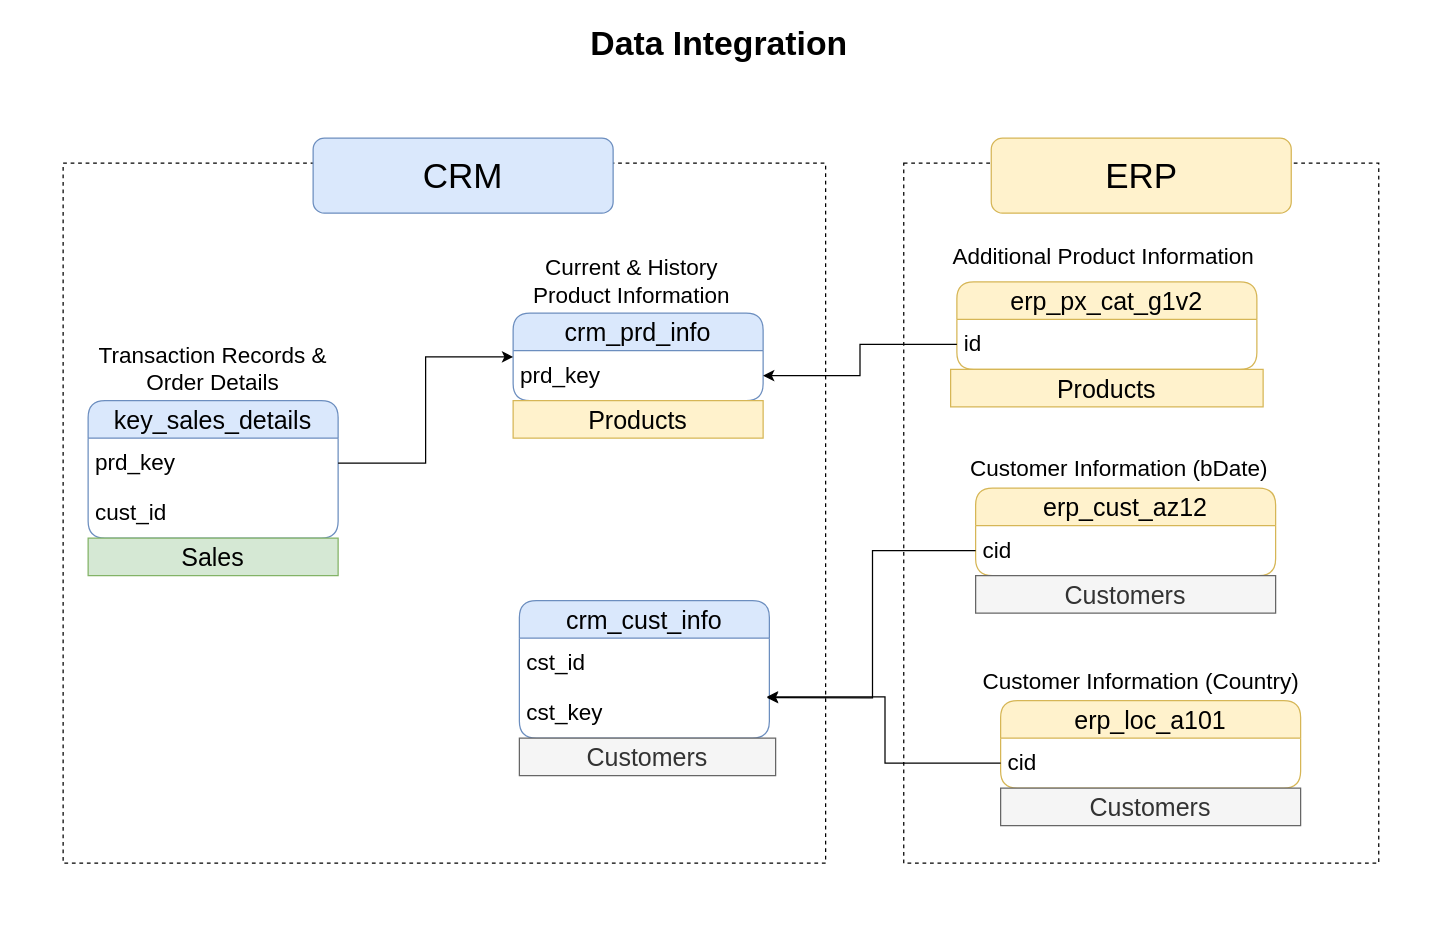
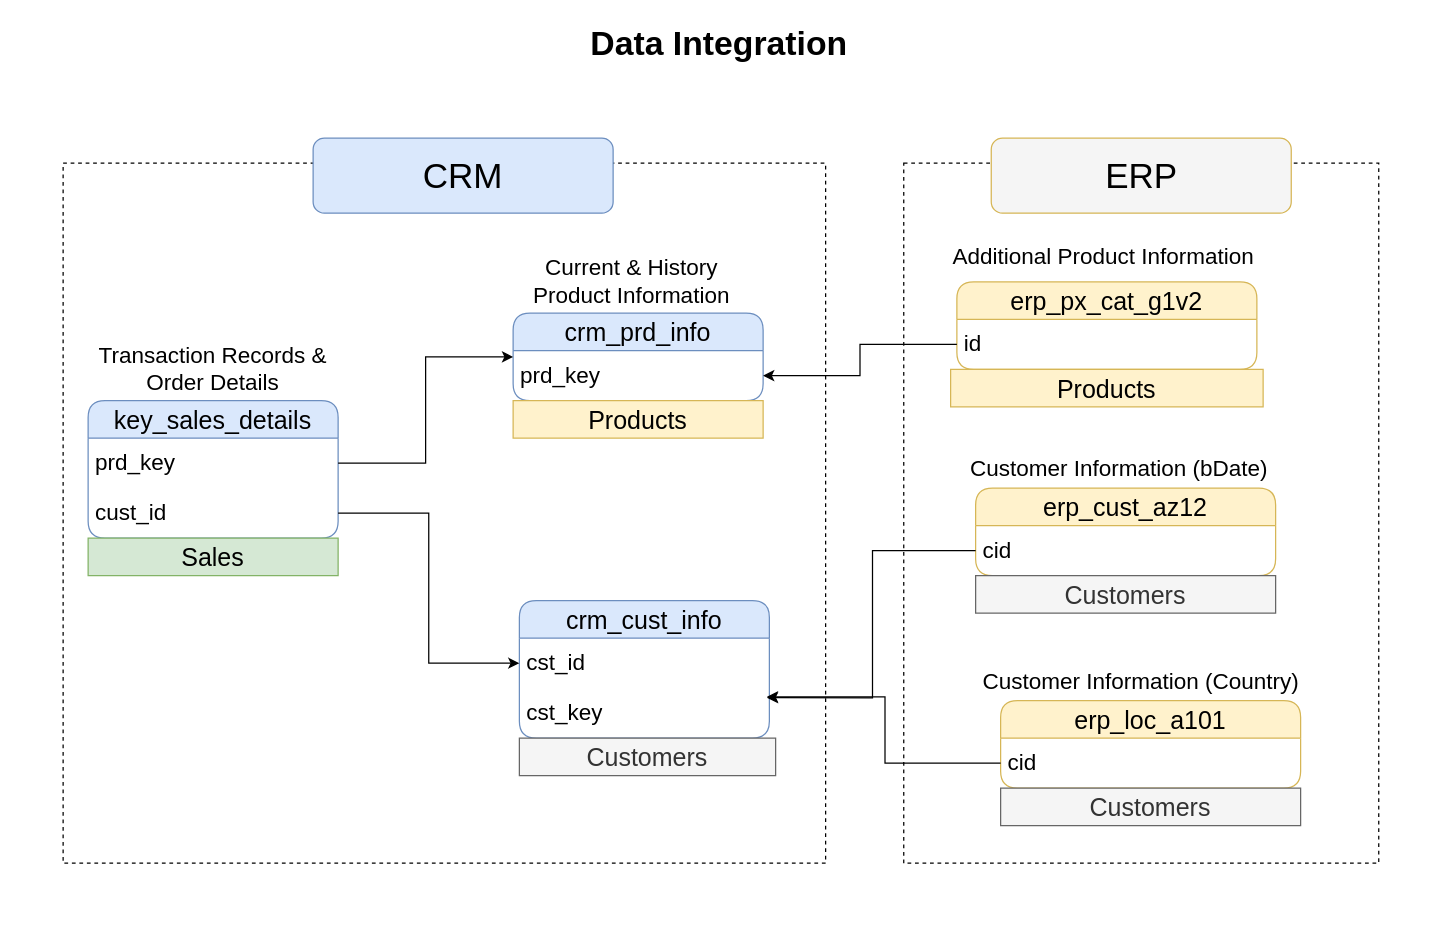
node "ERP": fillcolor #fff2cc -> #f5f5f5
edge "cust_id" -> "cst_id": added
